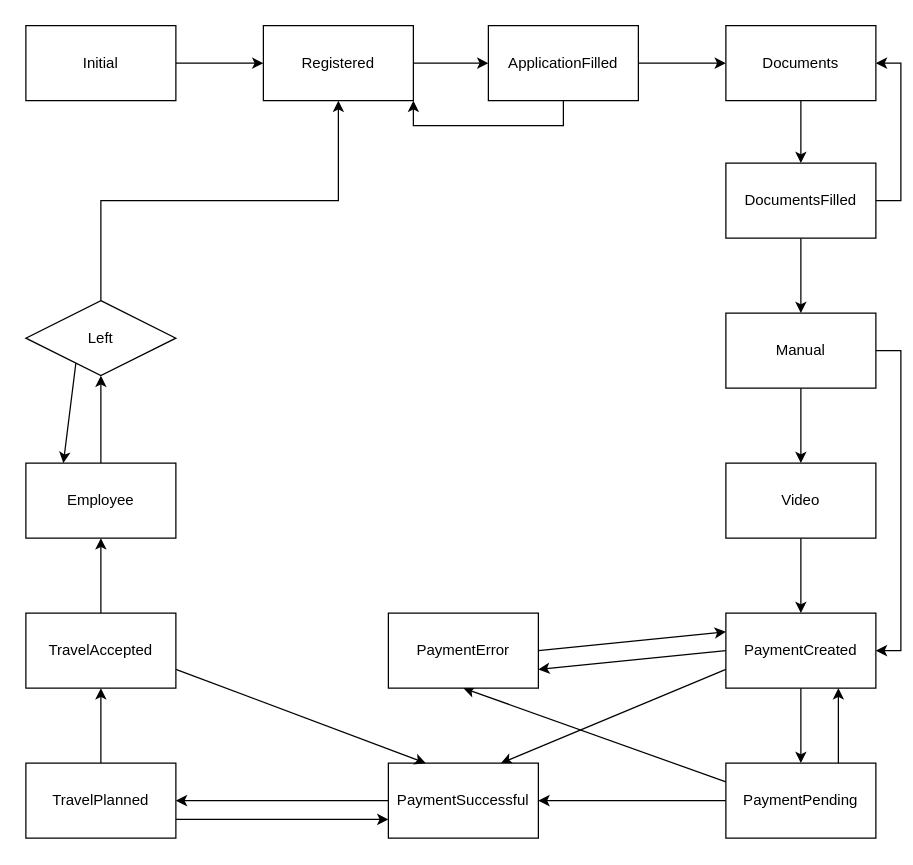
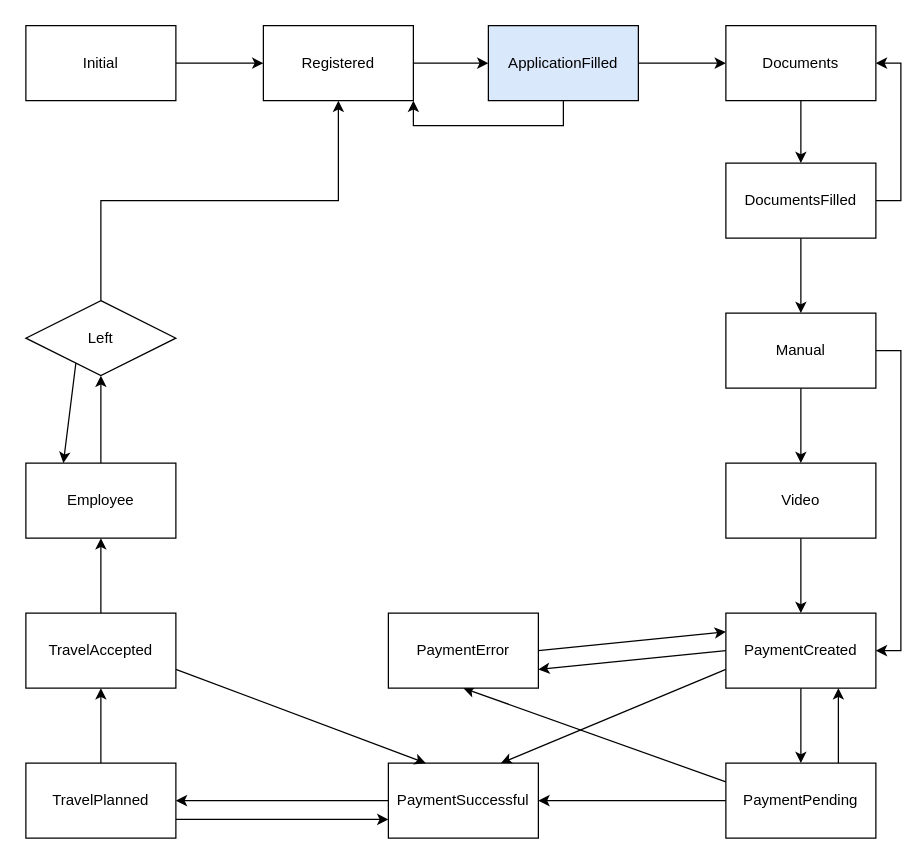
node "ApplicationFilled": fillcolor #ffffff -> #dae8fc
